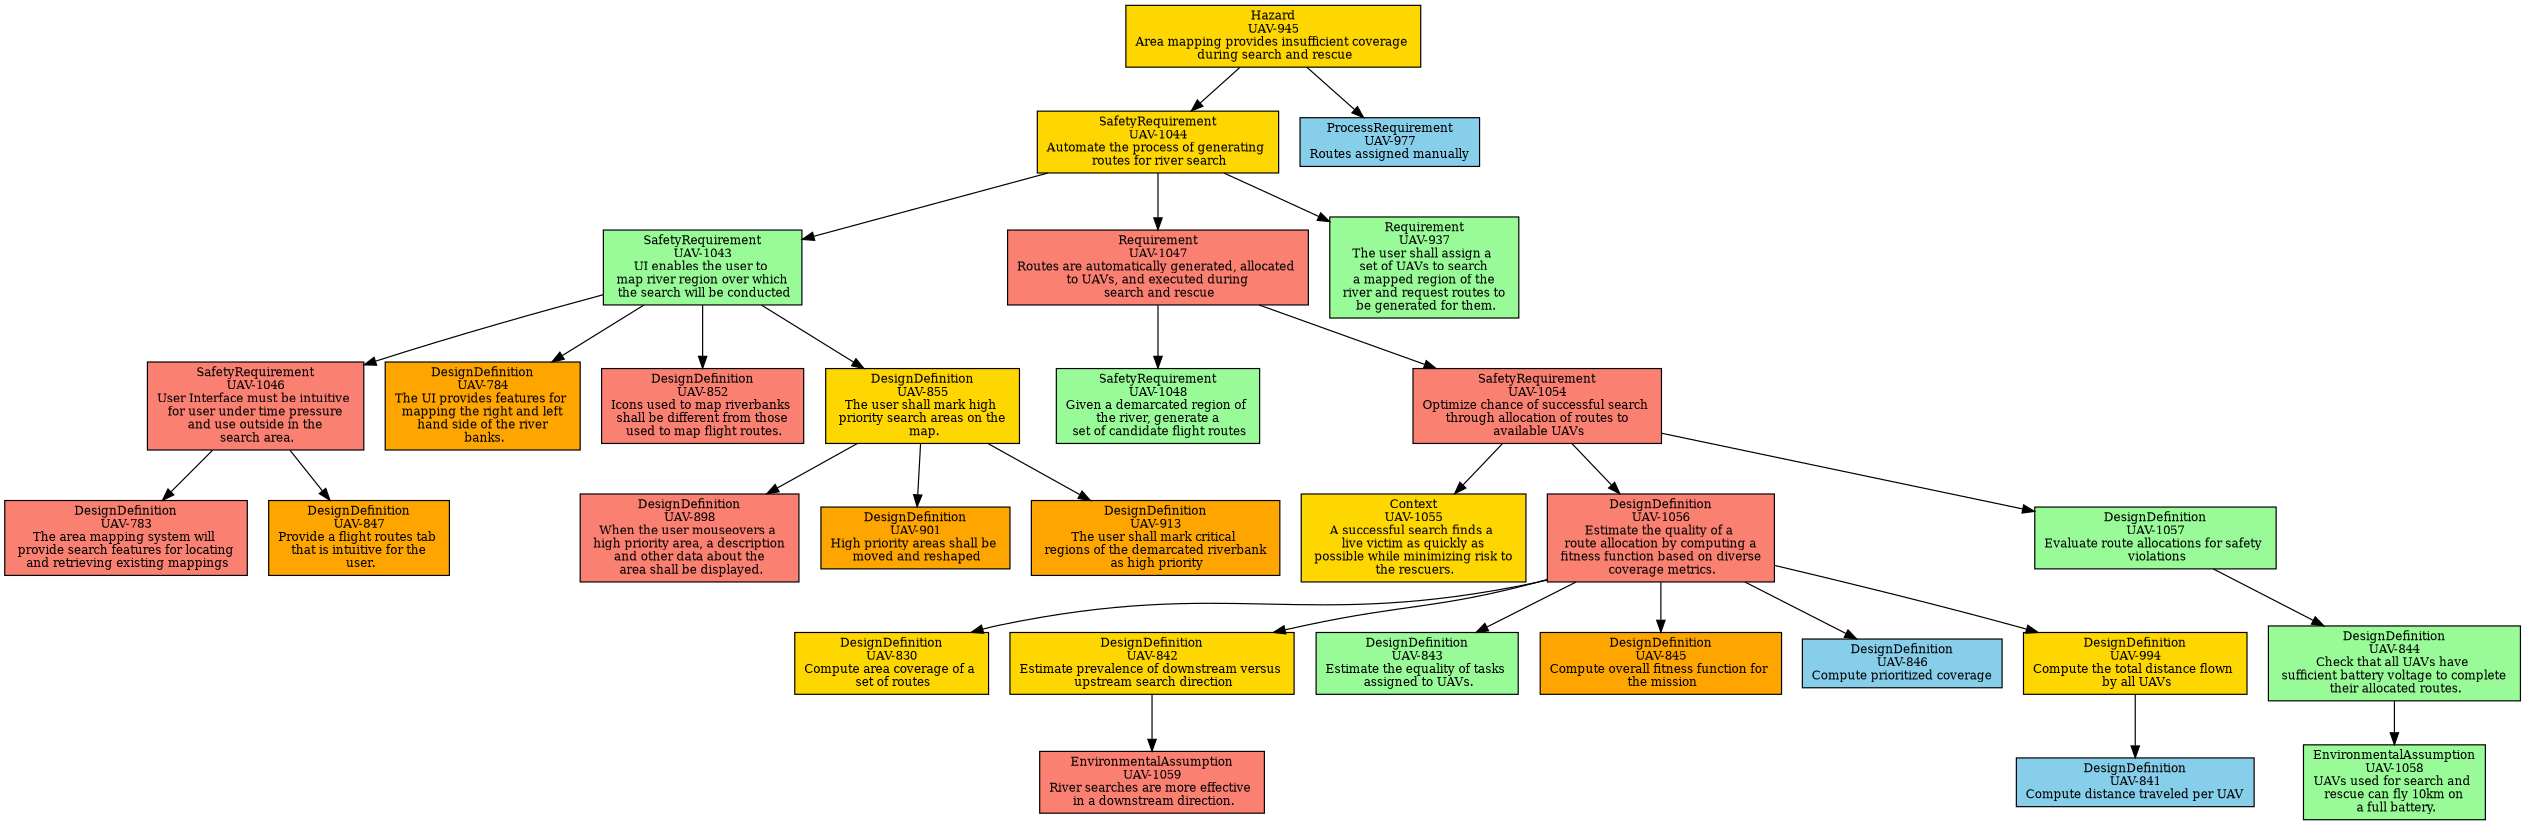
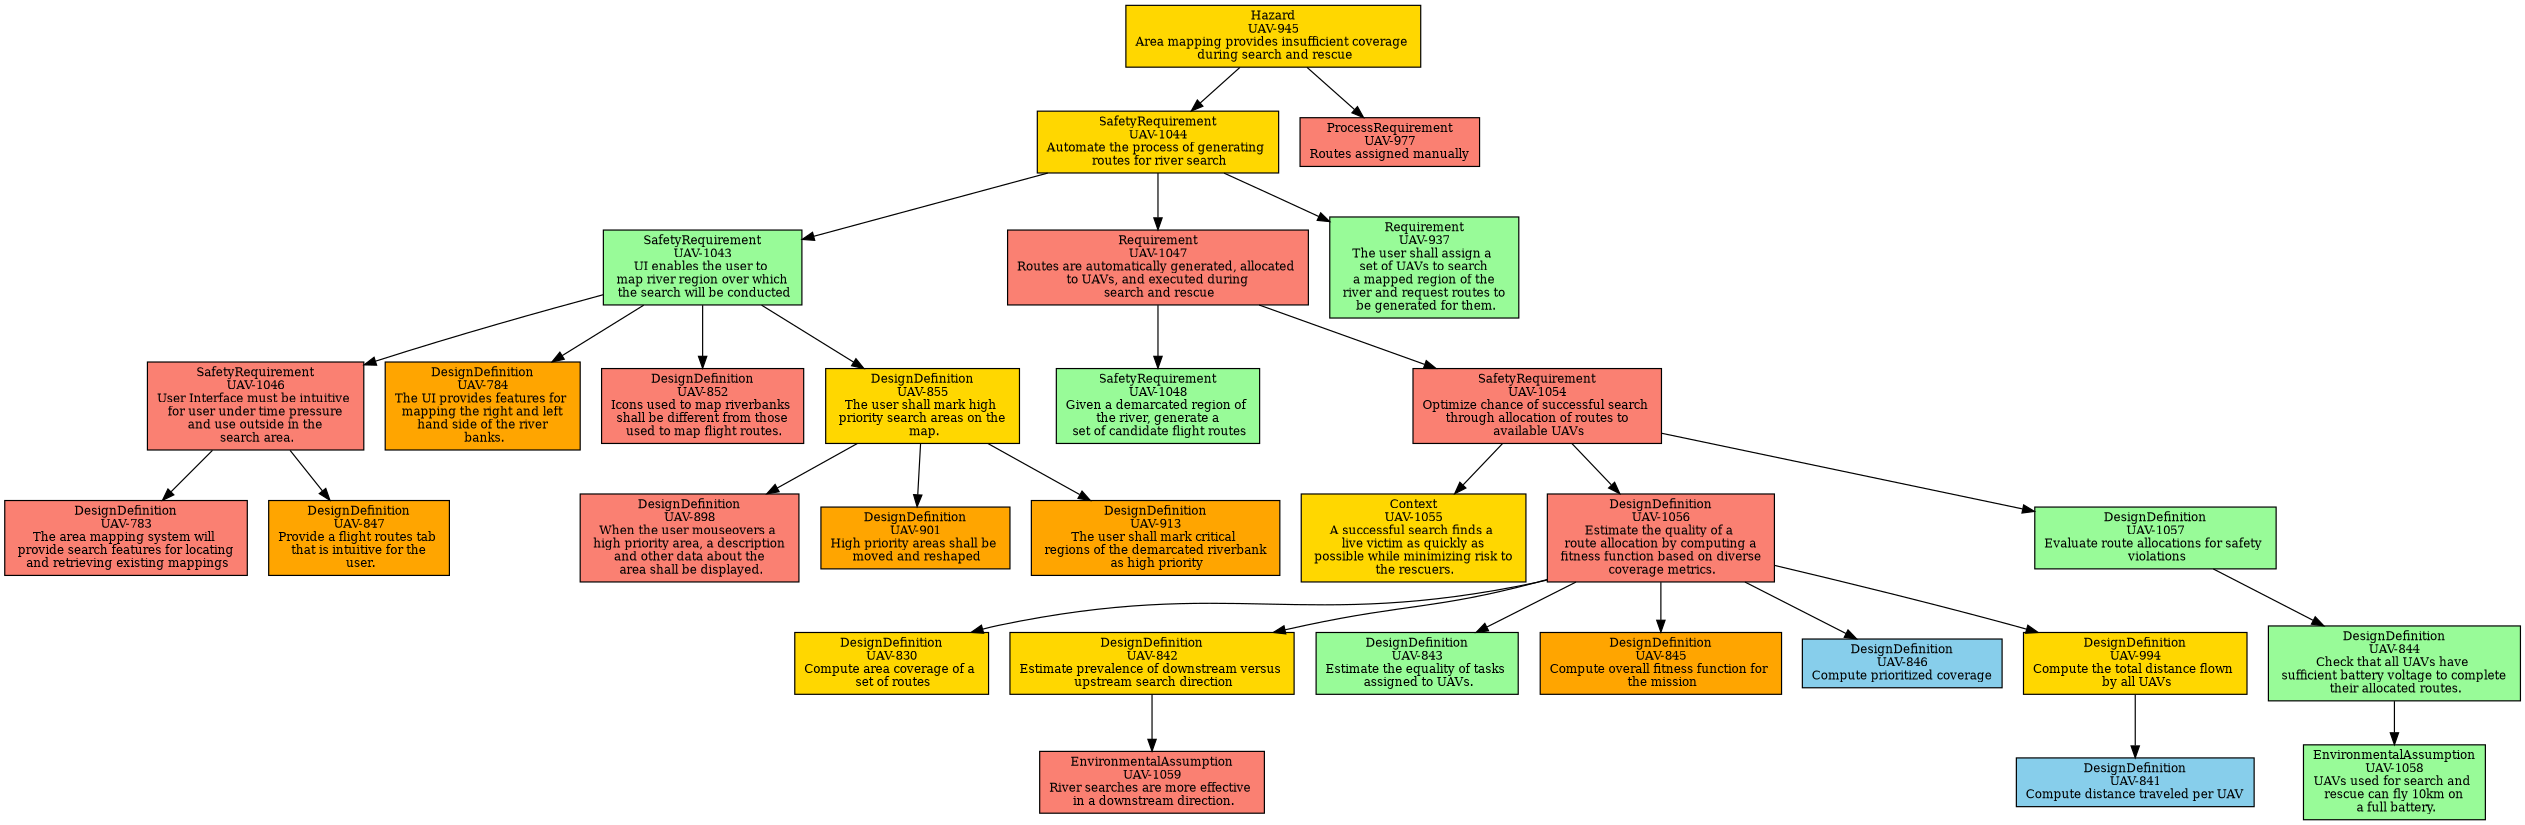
node "ProcessRequirement UAV-977 Routes assigned manually": fillcolor skyblue -> salmon
